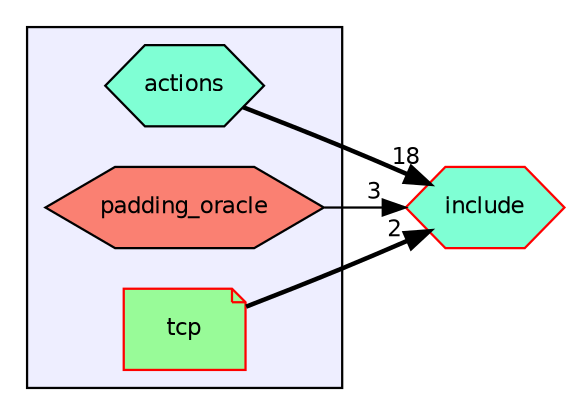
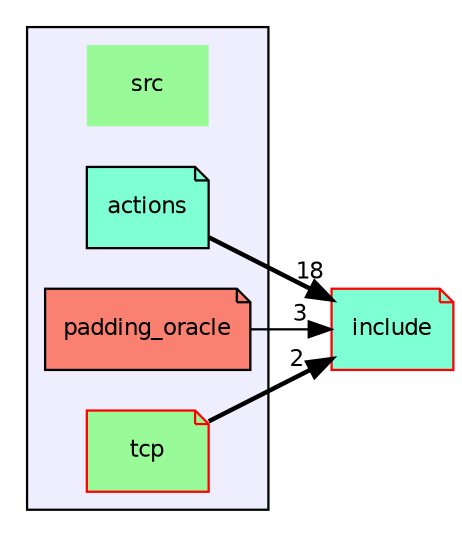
node "src": added
node "actions": shape hexagon -> note
node "padding_oracle": shape hexagon -> note
node "include": shape hexagon -> note
